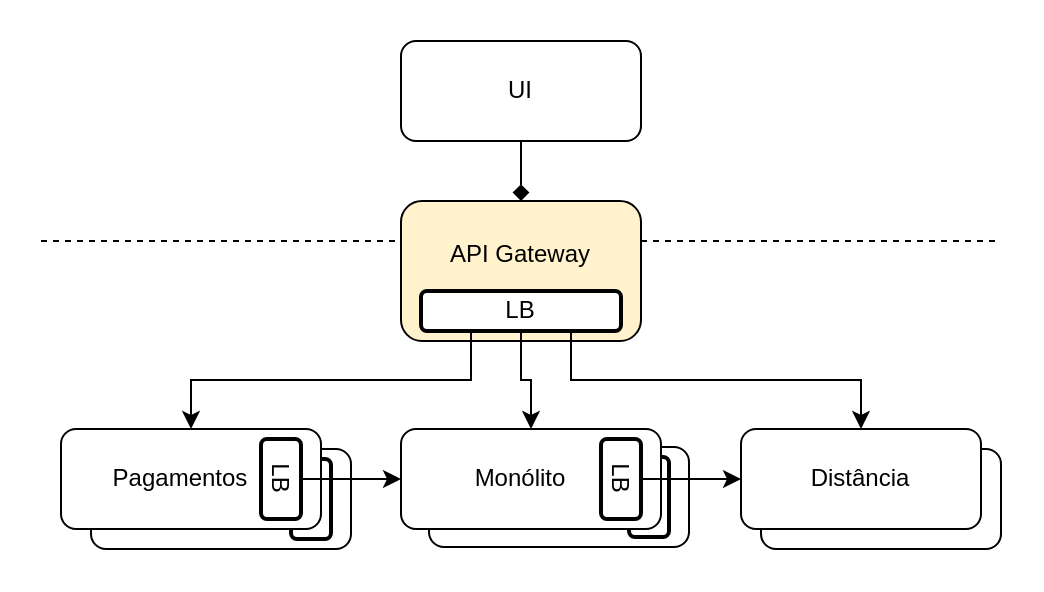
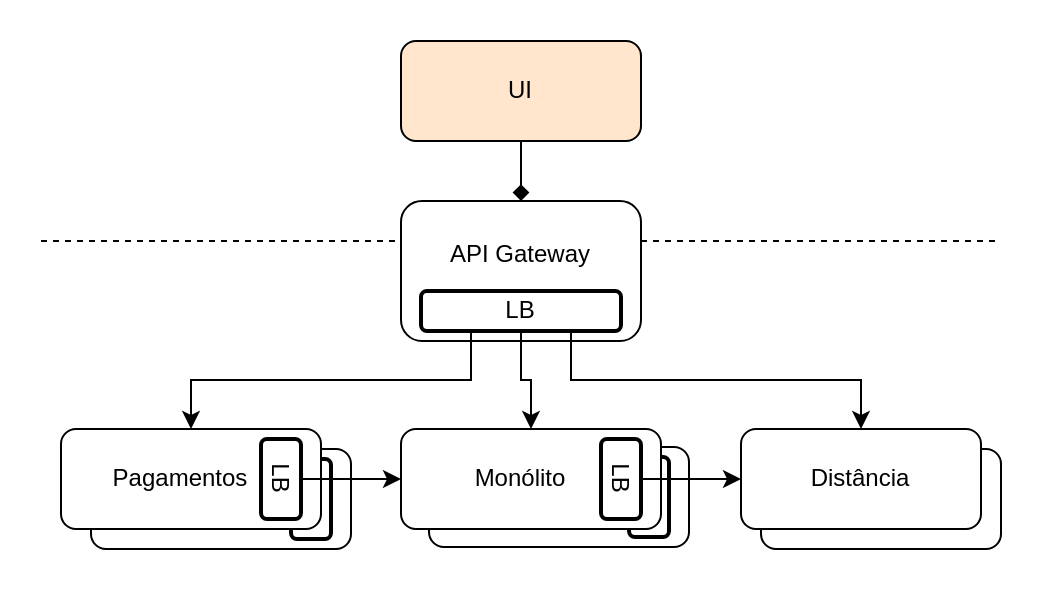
node "UI": fillcolor #ffffff -> #ffe6cc
node "API Gateway": fillcolor #fff2cc -> #ffffff
